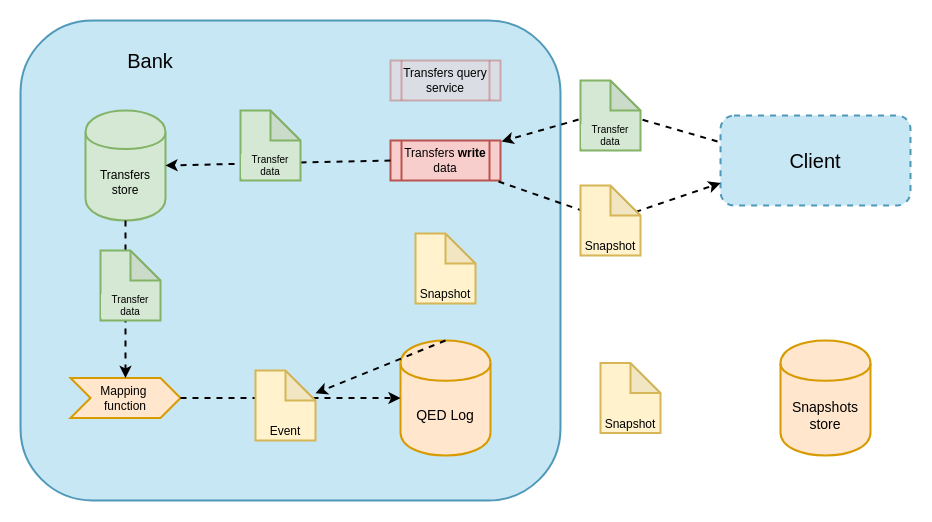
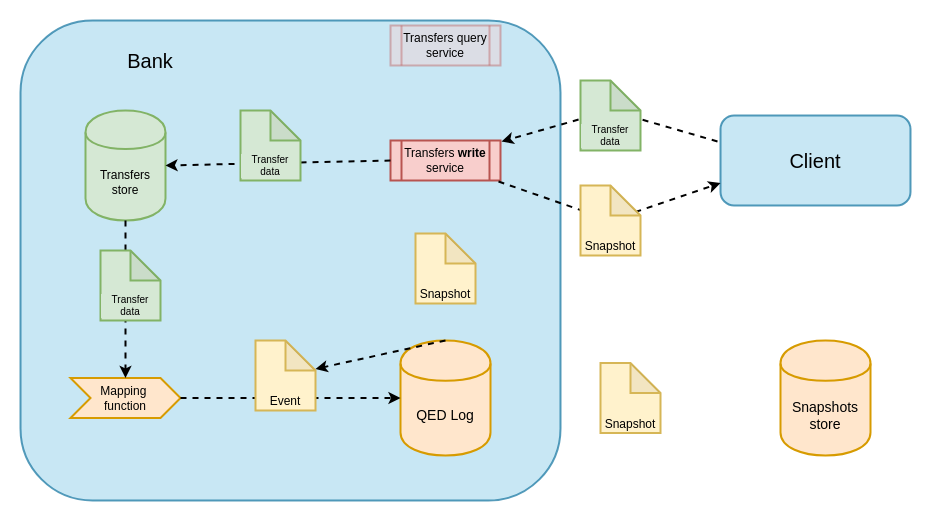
node "Transfers query service": moved (446, 81) -> (446, 46)
node "Transfers write data": label "Transfers write data" -> "Transfers write service"
node "Client": style dashed -> solid
node "Event": moved (286, 406) -> (286, 376)
